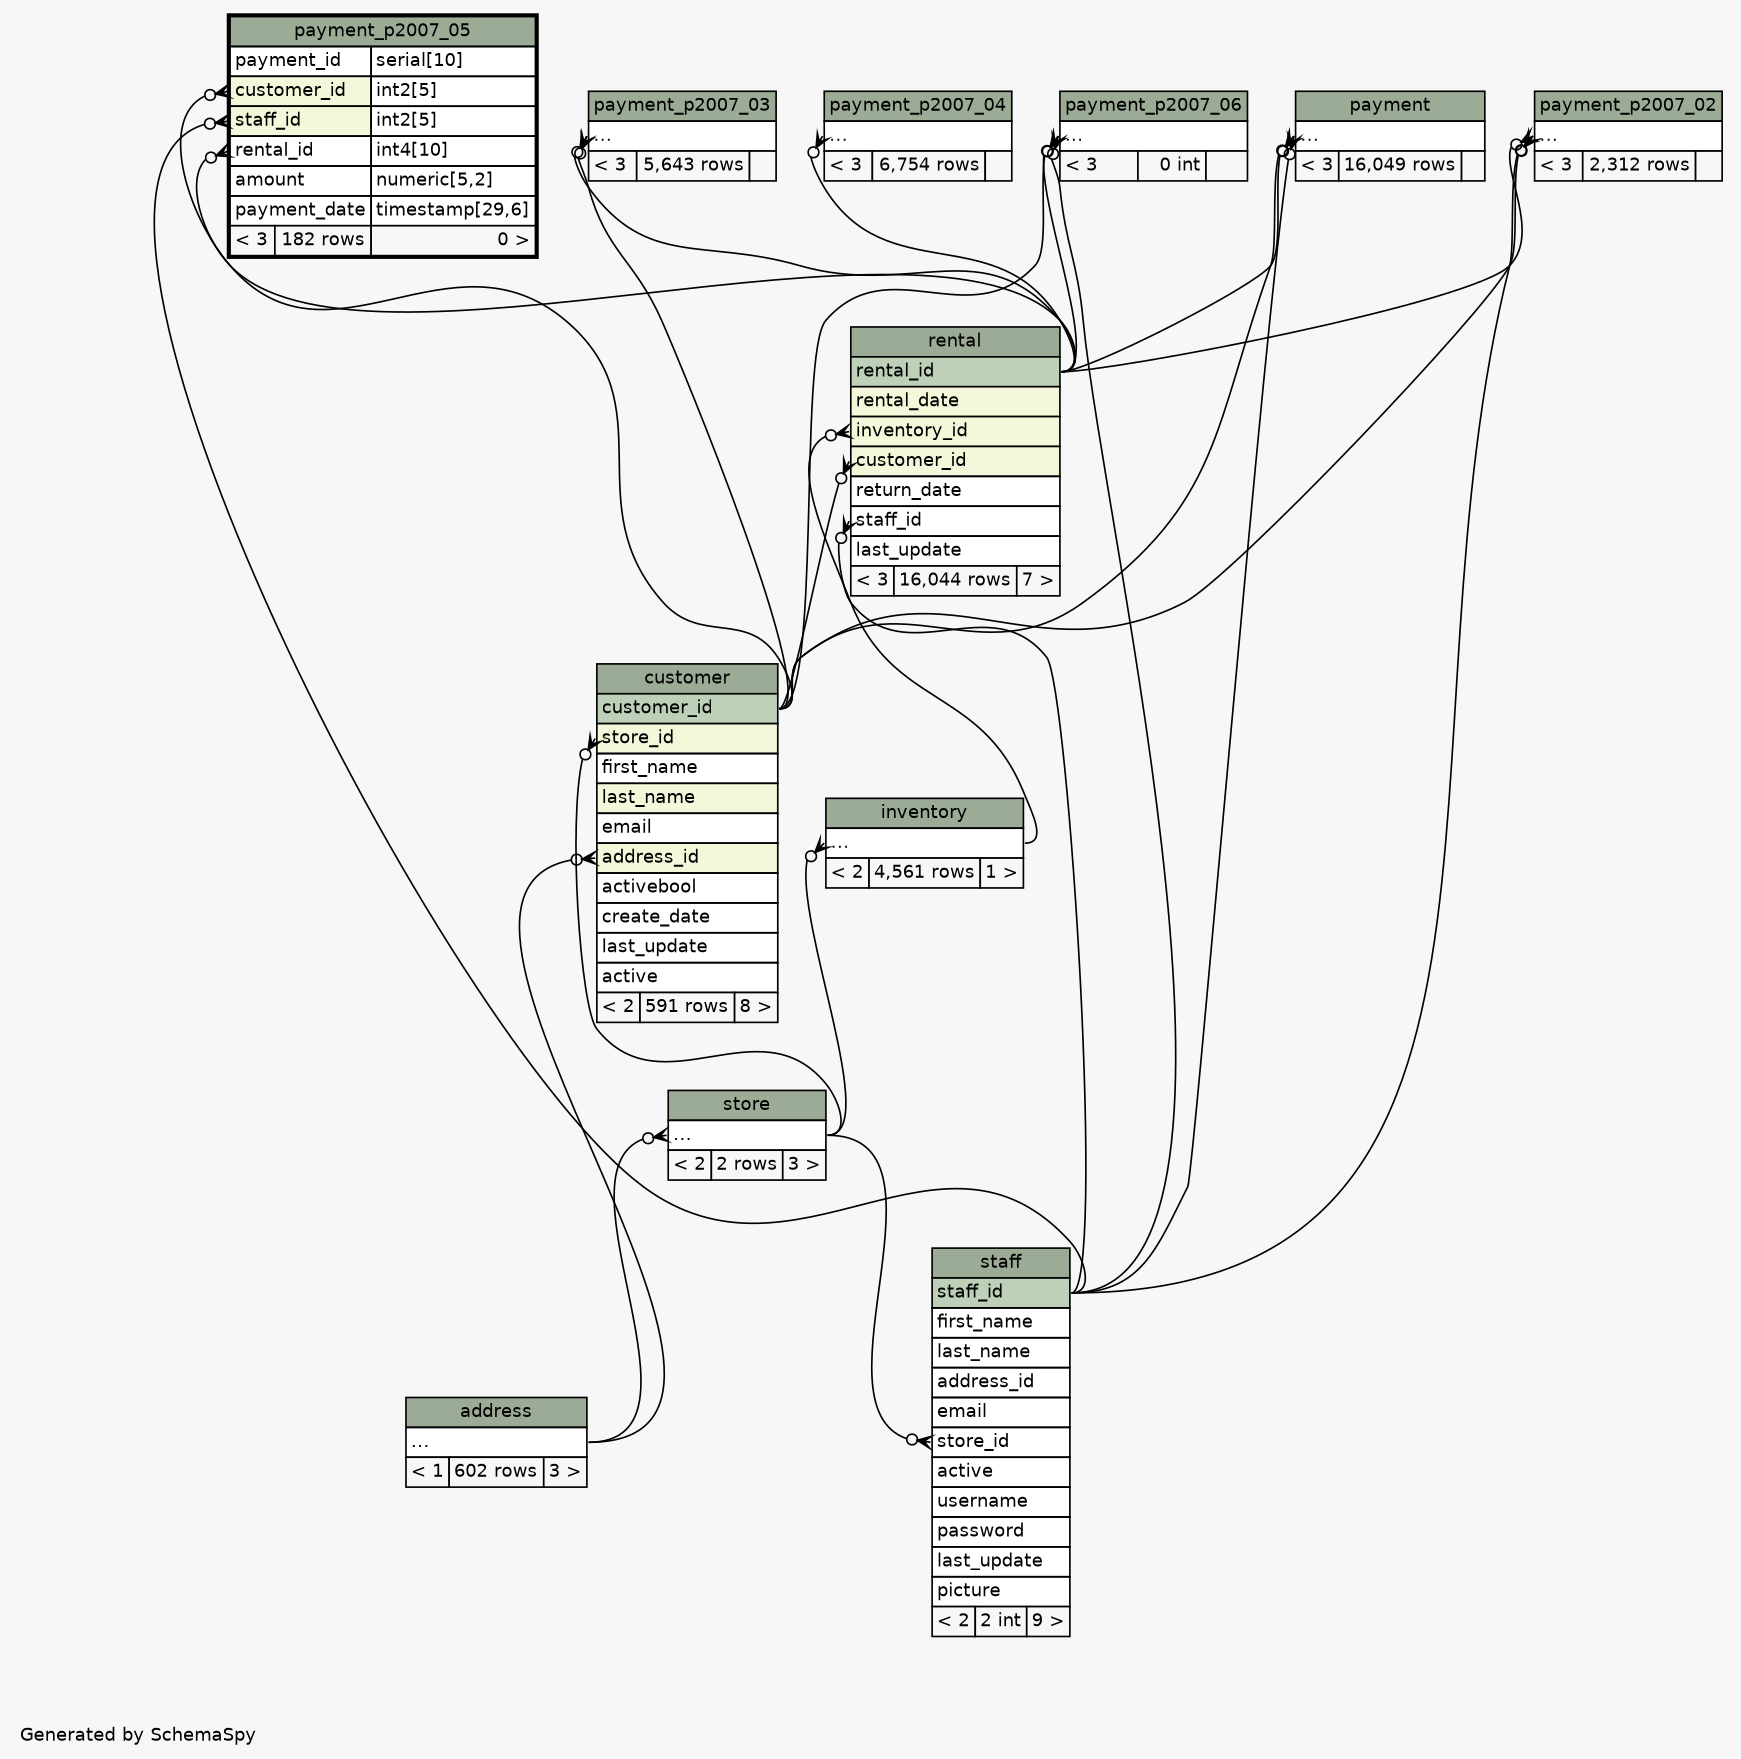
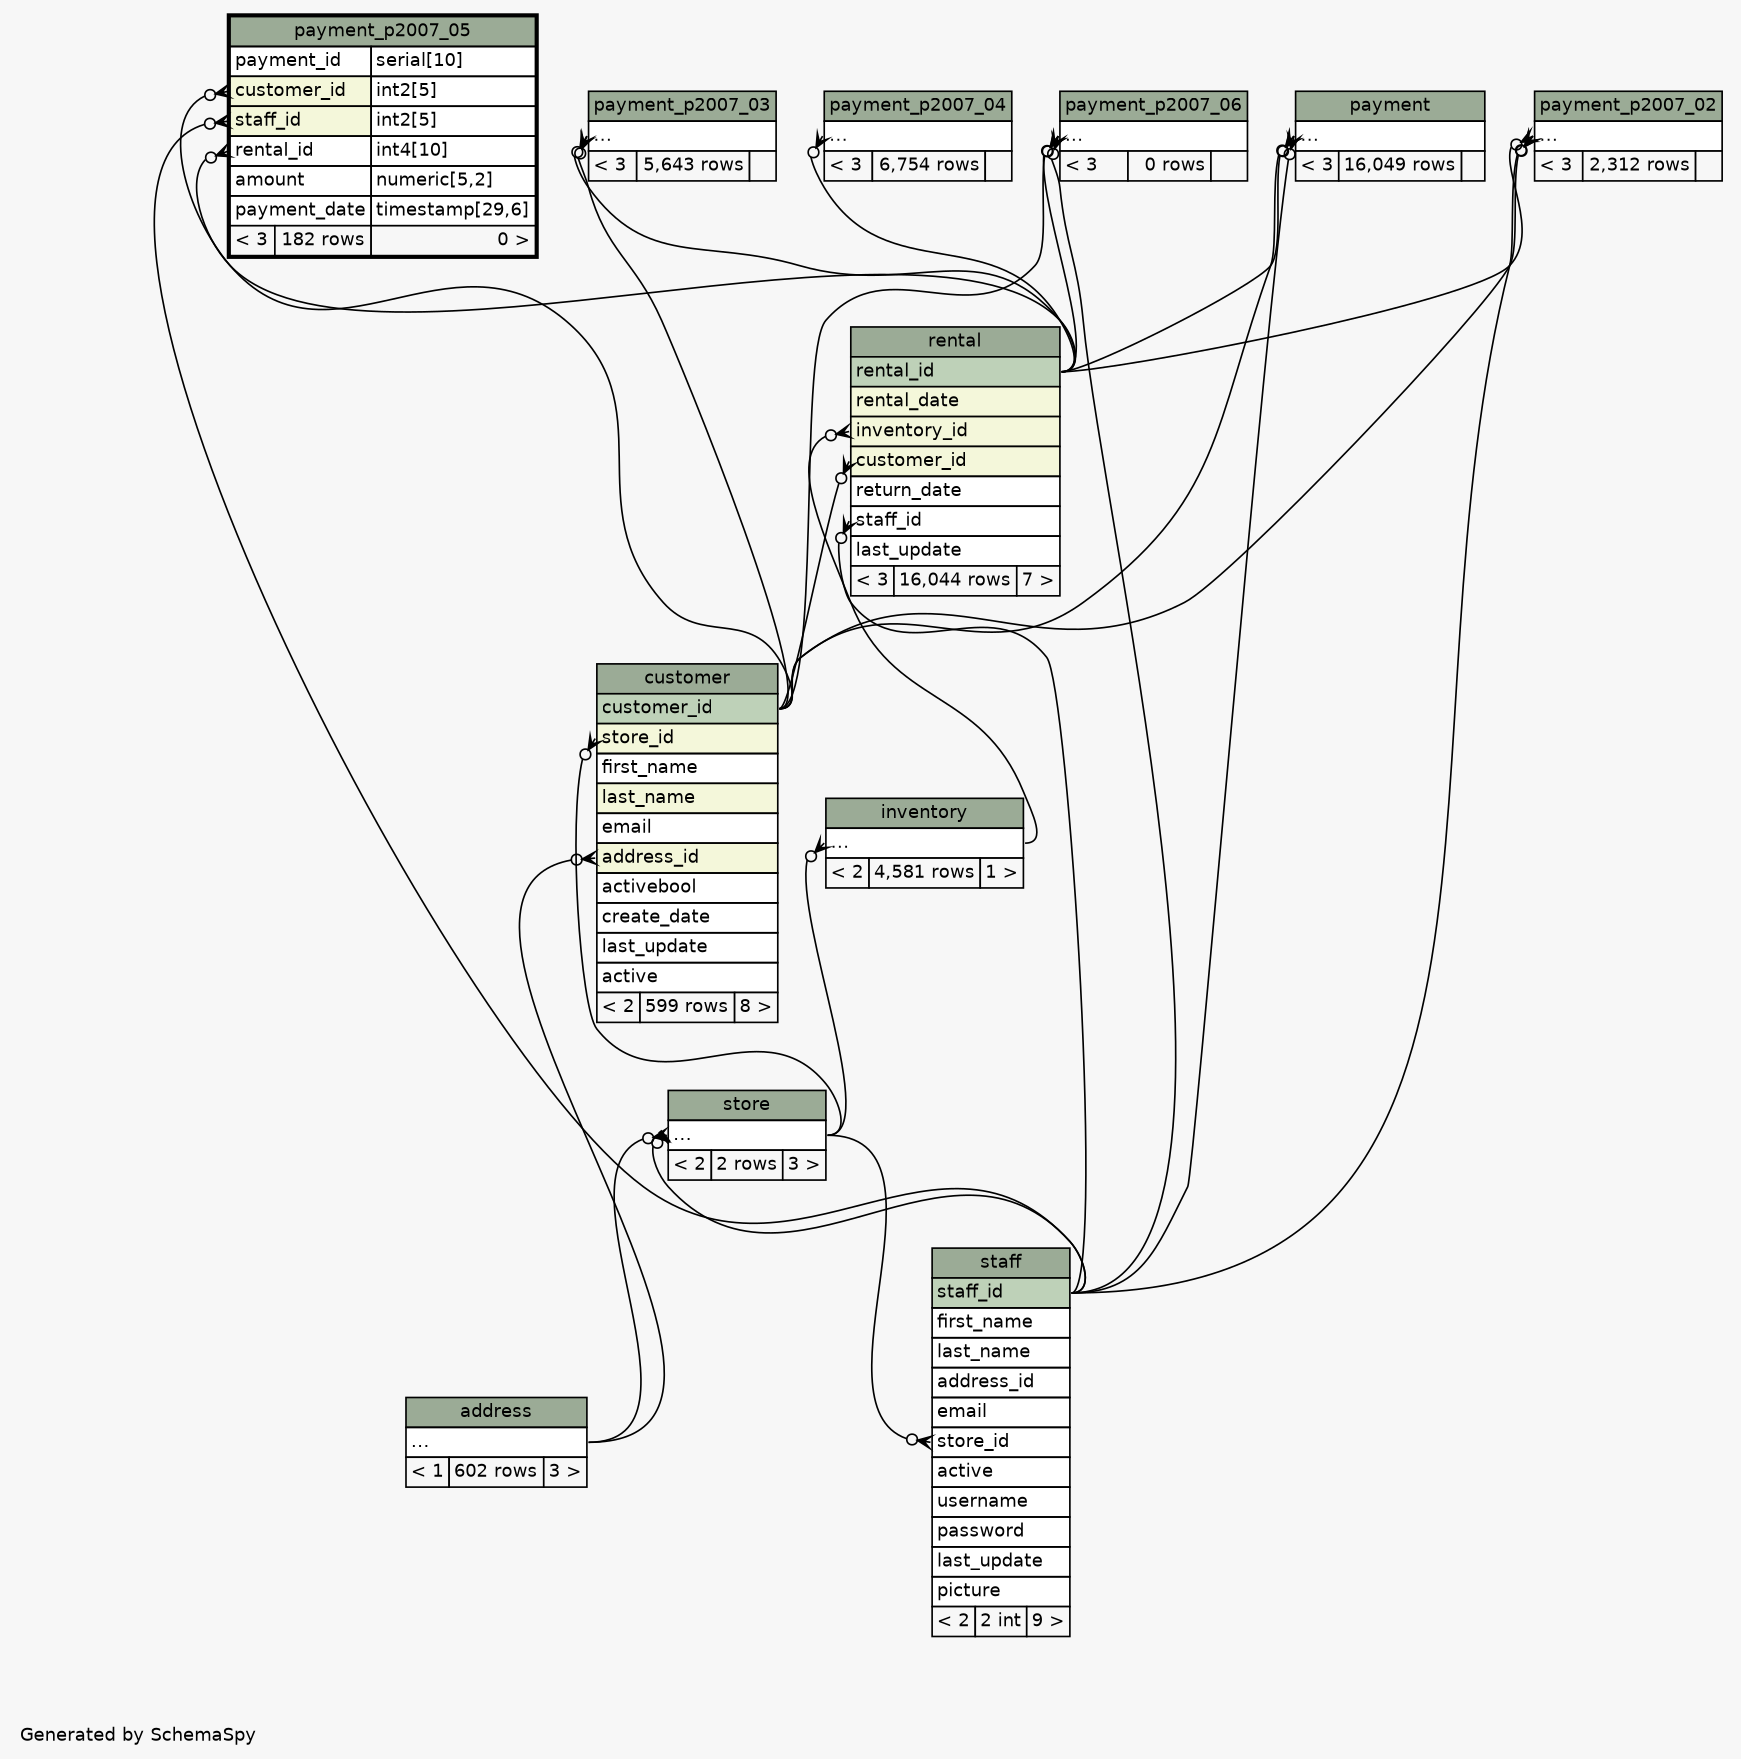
node "payment_p2007_06": text "0 int" -> "0 rows"
node "inventory": text "4,561 rows" -> "4,581 rows"
node "customer": text "591 rows" -> "599 rows"
edge "staff" -> "store": added
